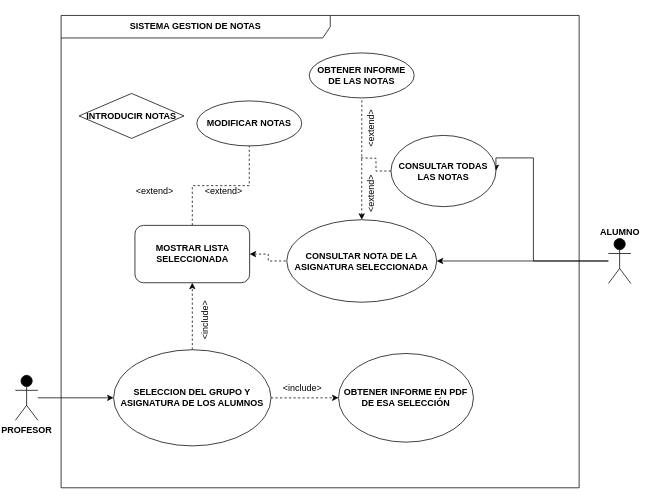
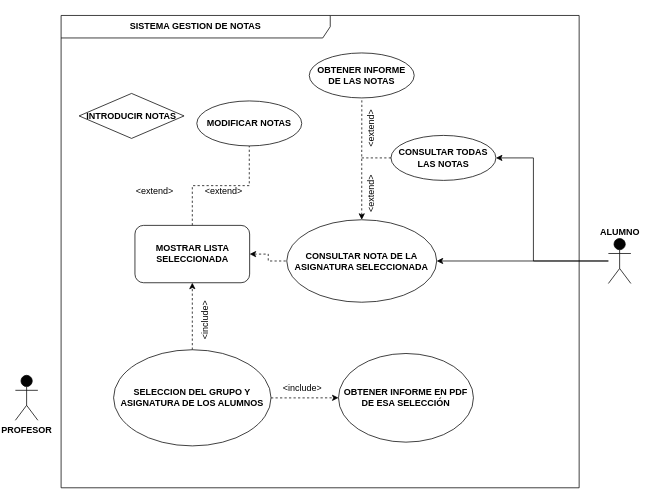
node "CONSULTAR TODAS LAS NOTAS": size 105x71 -> 105x45
edge "PROFESOR" -> "SELECCION DEL GRUPO Y ASIGNATURA DE LOS ALUMNOS": removed
